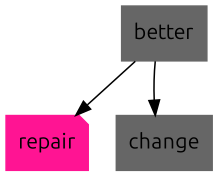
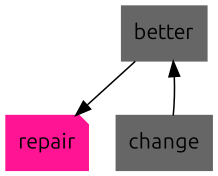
edge "better" -> "change": reversed
